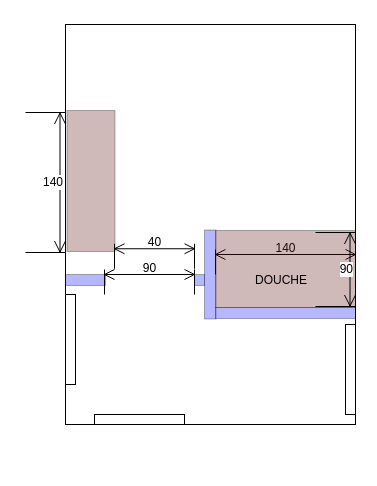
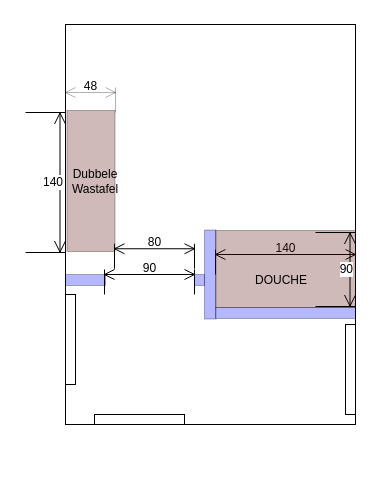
node "48": added
node "Dubbele Wastafel": added
node "40": label "40" -> "80"
